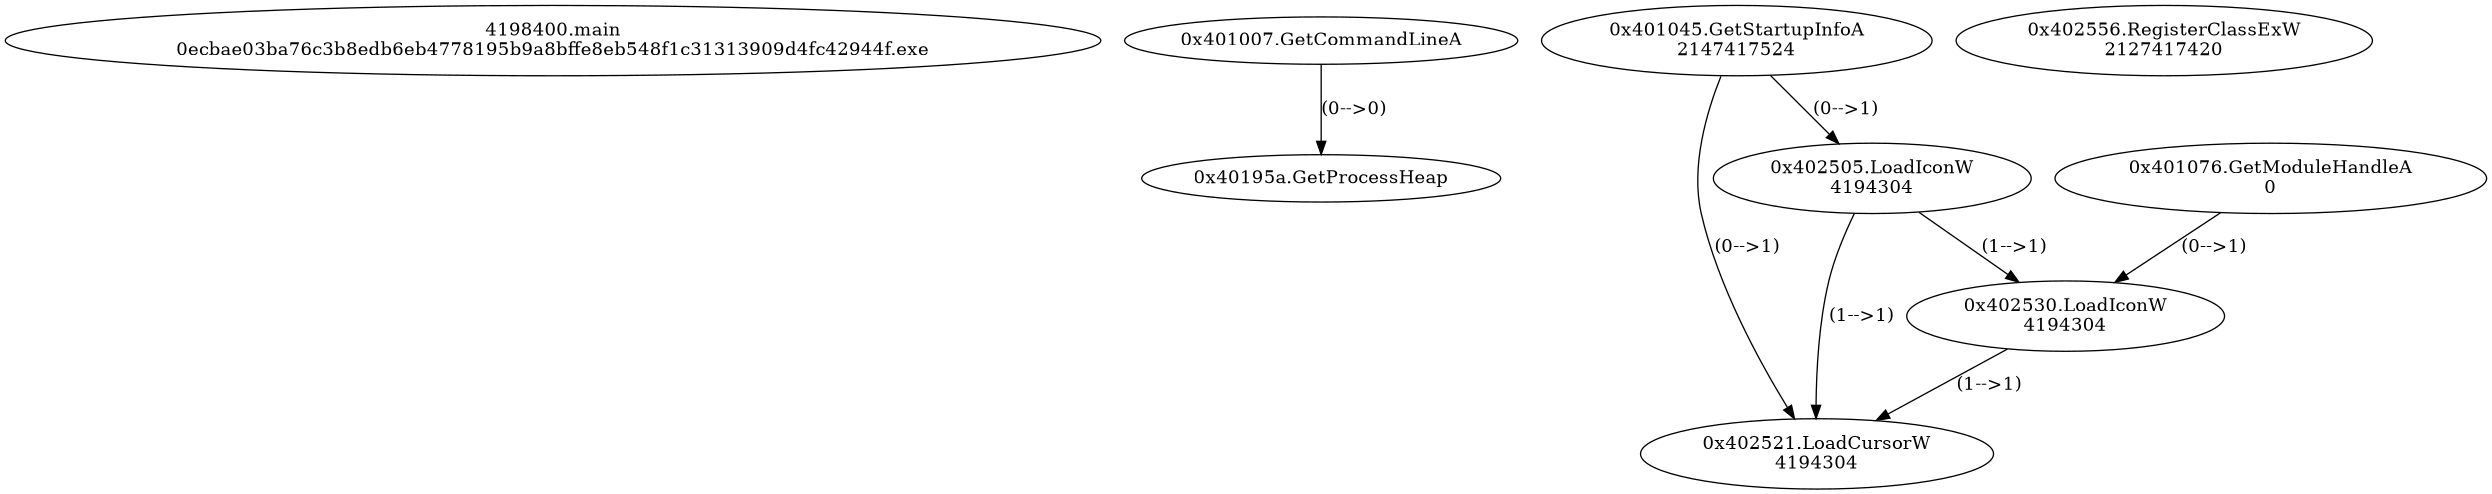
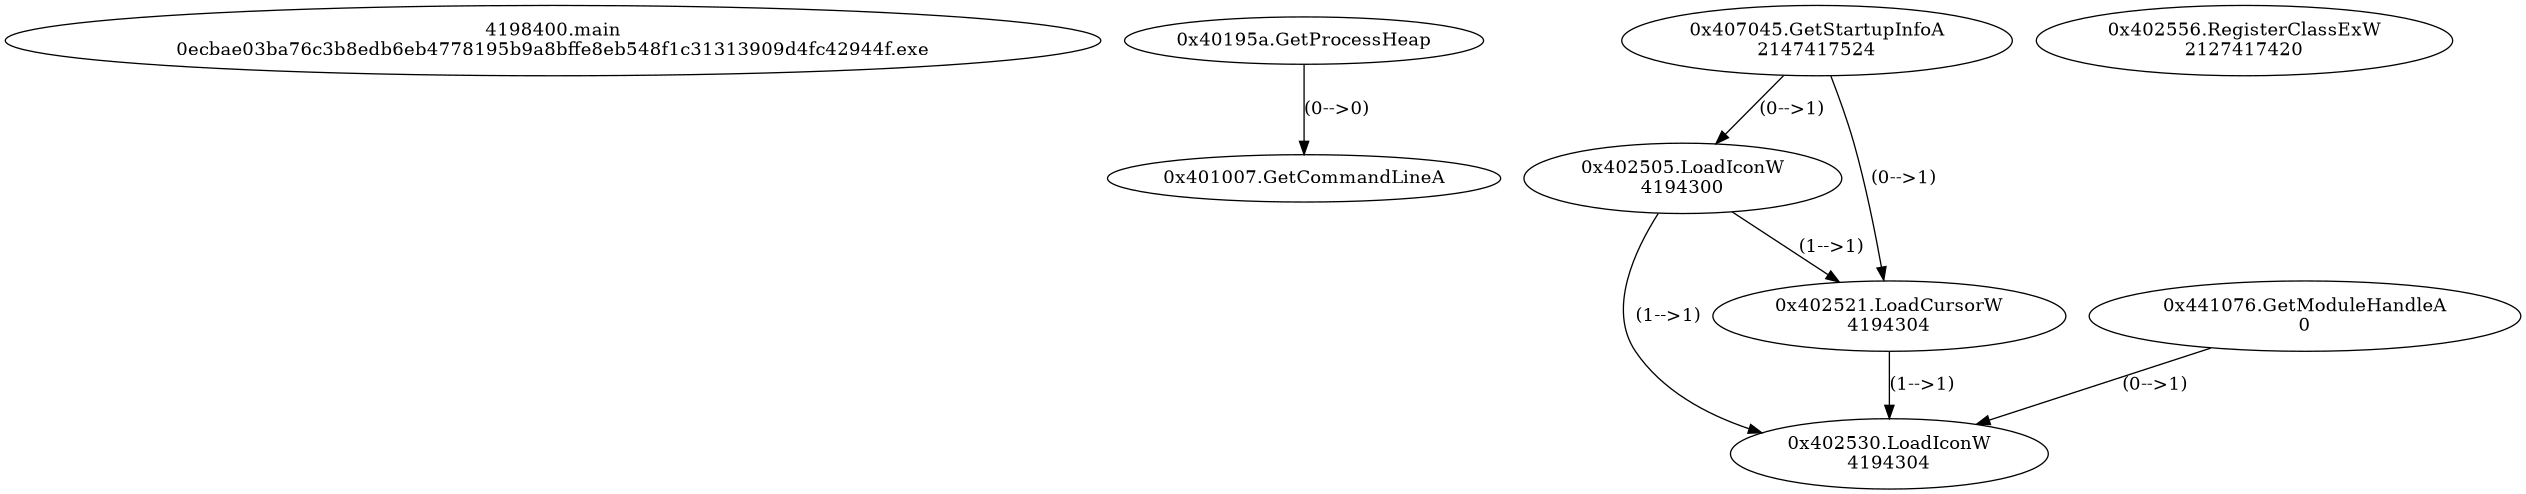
node "0x401045.GetStartupInfoA 2147417524": label "0x401045.GetStartupInfoA 2147417524" -> "0x407045.GetStartupInfoA 2147417524"
edge "0x401007.GetCommandLineA" -> "0x40195a.GetProcessHeap": reversed
node "0x402505.LoadIconW 4194304": label "0x402505.LoadIconW 4194304" -> "0x402505.LoadIconW 4194300"
node "0x401076.GetModuleHandleA 0": label "0x401076.GetModuleHandleA 0" -> "0x441076.GetModuleHandleA 0"
edge "0x402530.LoadIconW 4194304" -> "0x402521.LoadCursorW 4194304": reversed
